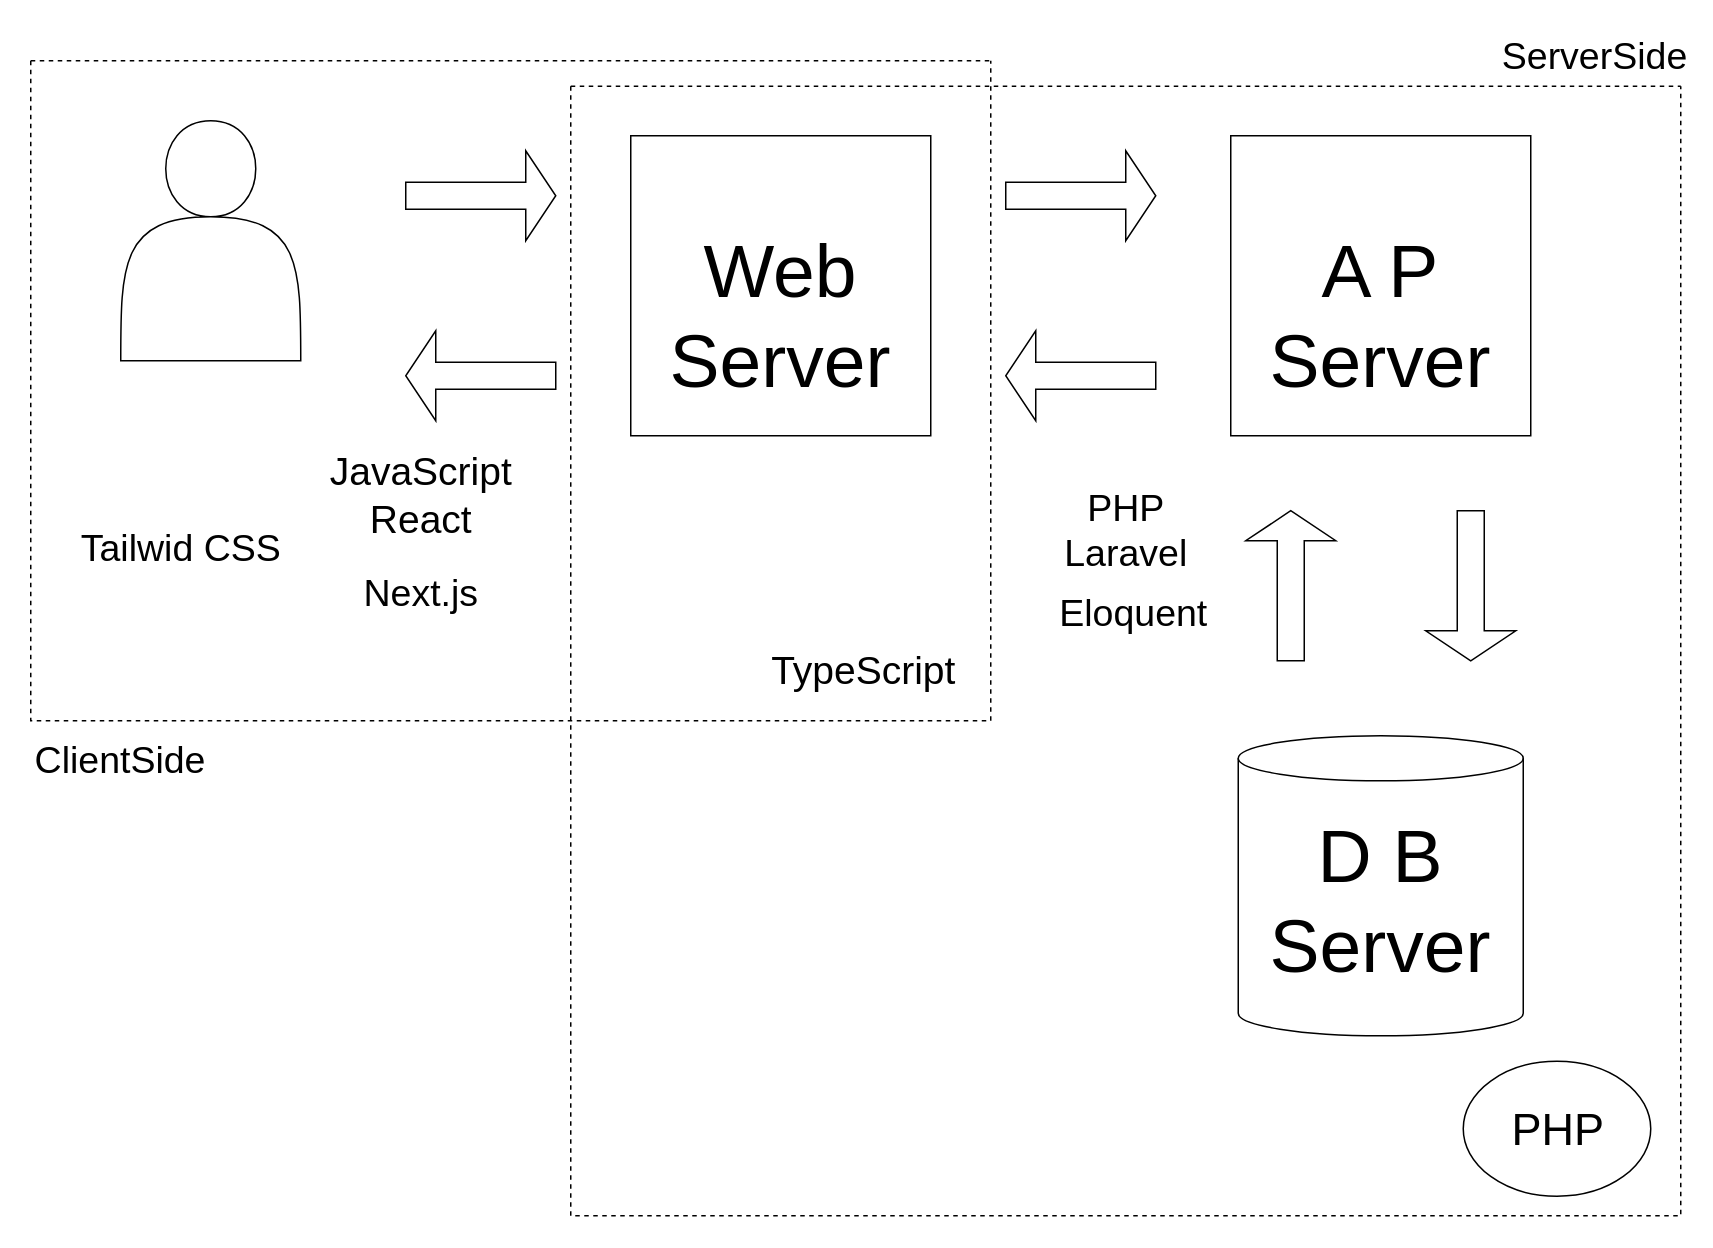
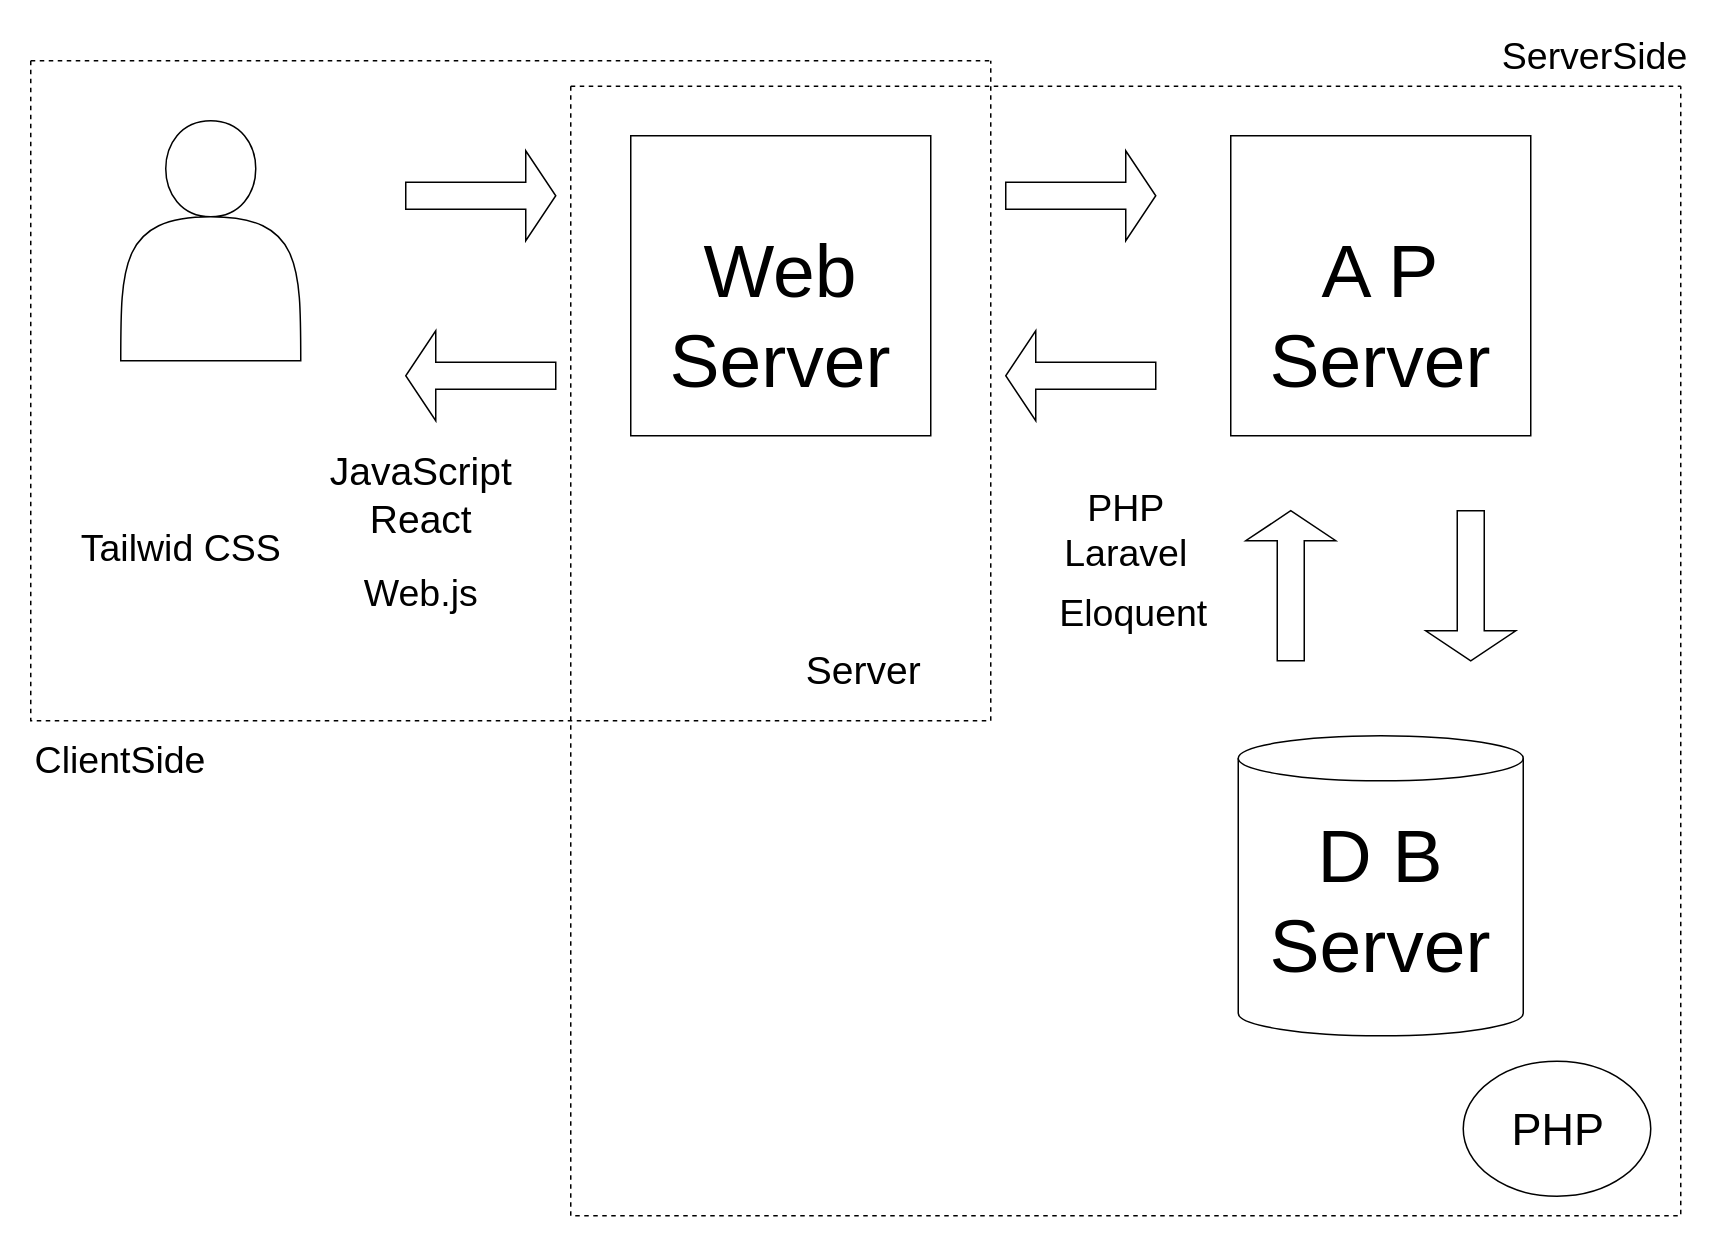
node "Next.js": label "Next.js" -> "Web.js"
node "TypeScript": label "TypeScript" -> "Server"
